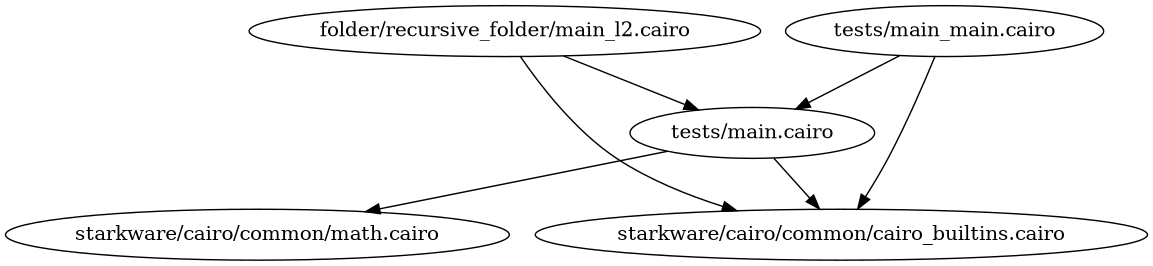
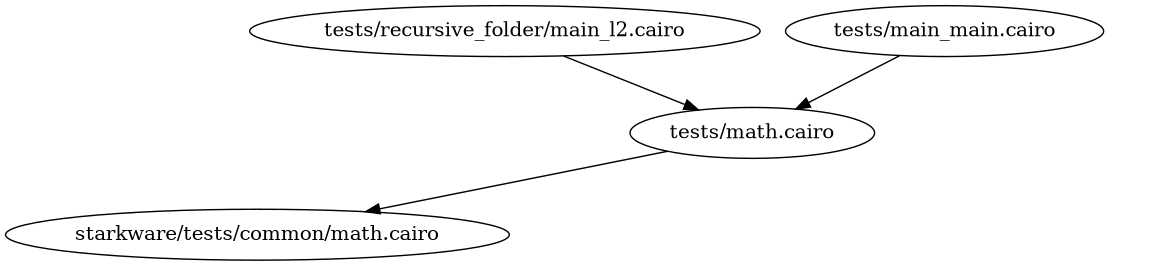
node "folder/recursive_folder/main_l2.cairo": label "folder/recursive_folder/main_l2.cairo" -> "tests/recursive_folder/main_l2.cairo"
node "tests/main.cairo": label "tests/main.cairo" -> "tests/math.cairo"
node "starkware/cairo/common/math.cairo": label "starkware/cairo/common/math.cairo" -> "starkware/tests/common/math.cairo"
node "starkware/cairo/common/cairo_builtins.cairo": removed
